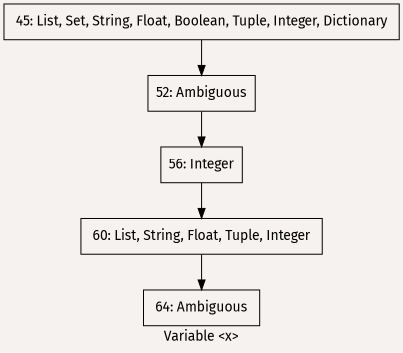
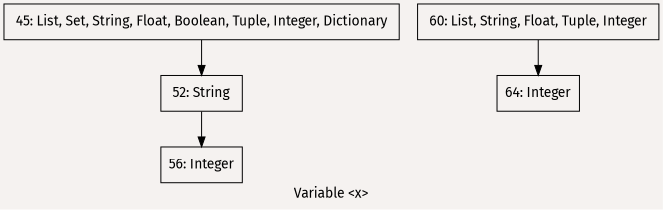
node "52: Ambiguous": label "52: Ambiguous" -> "52: String"
edge "56: Integer" -> "60: List, String, Float, Tuple, Integer": removed
node "64: Ambiguous": label "64: Ambiguous" -> "64: Integer"
